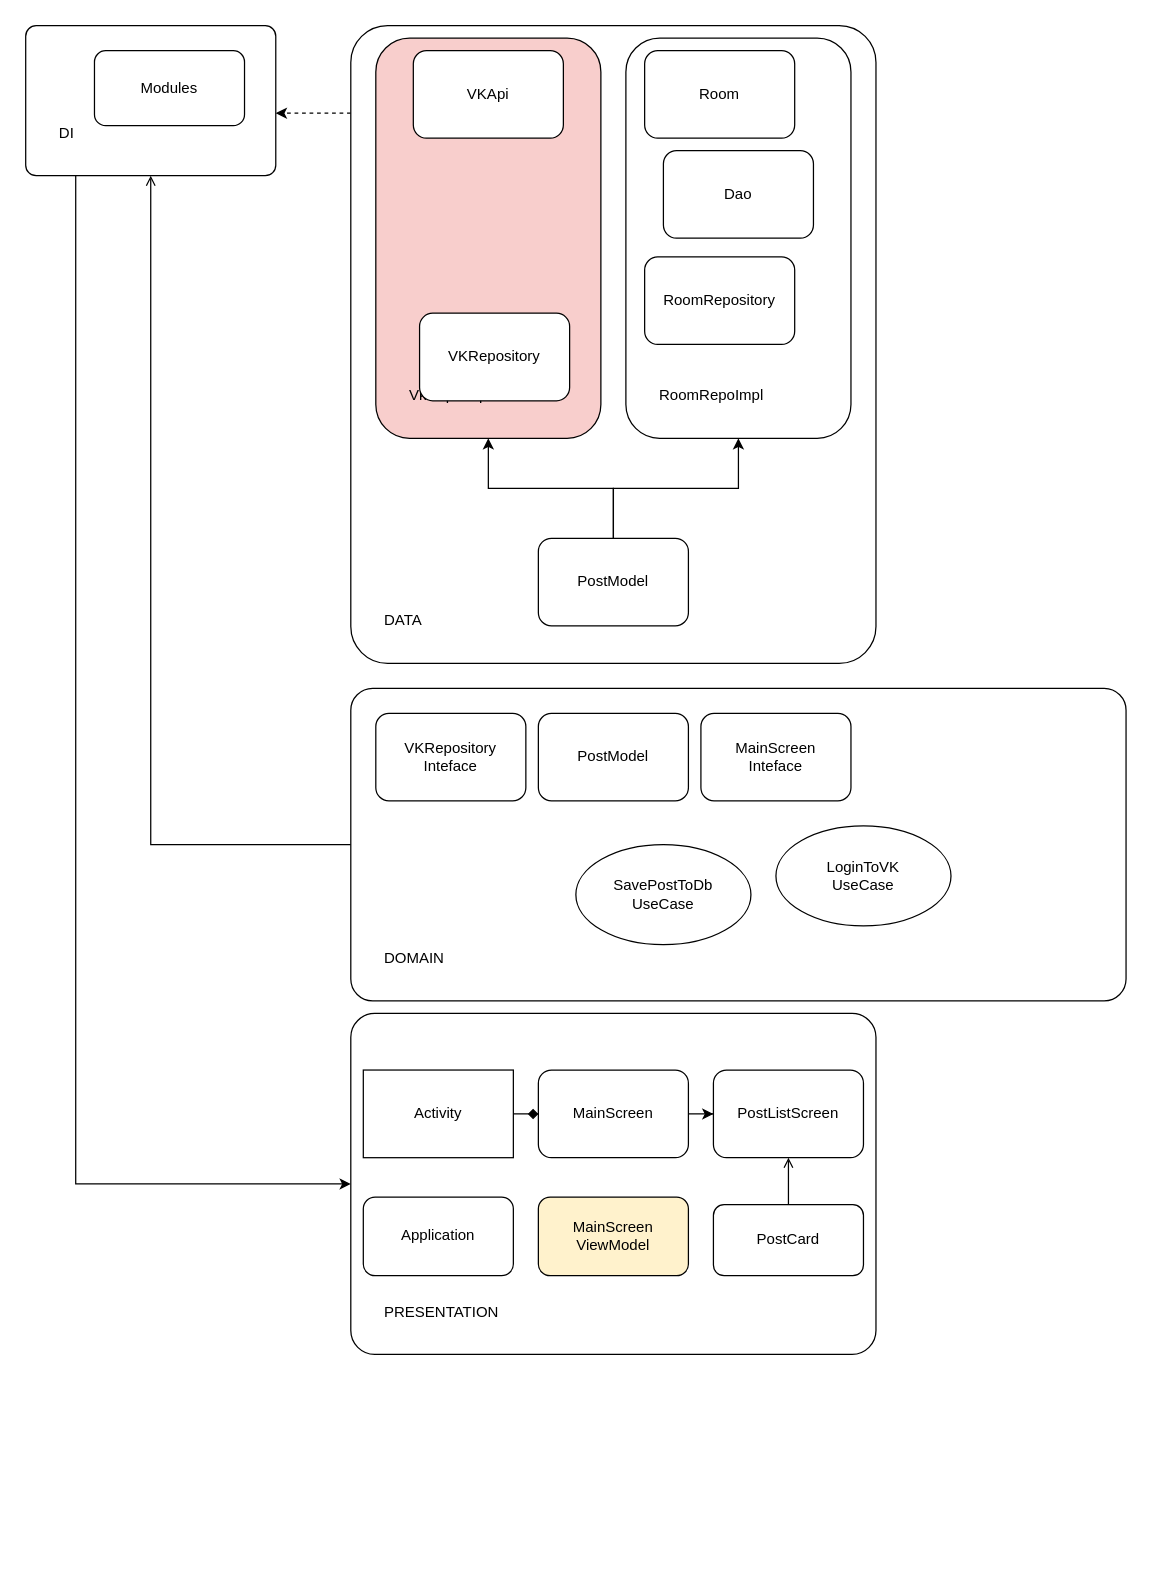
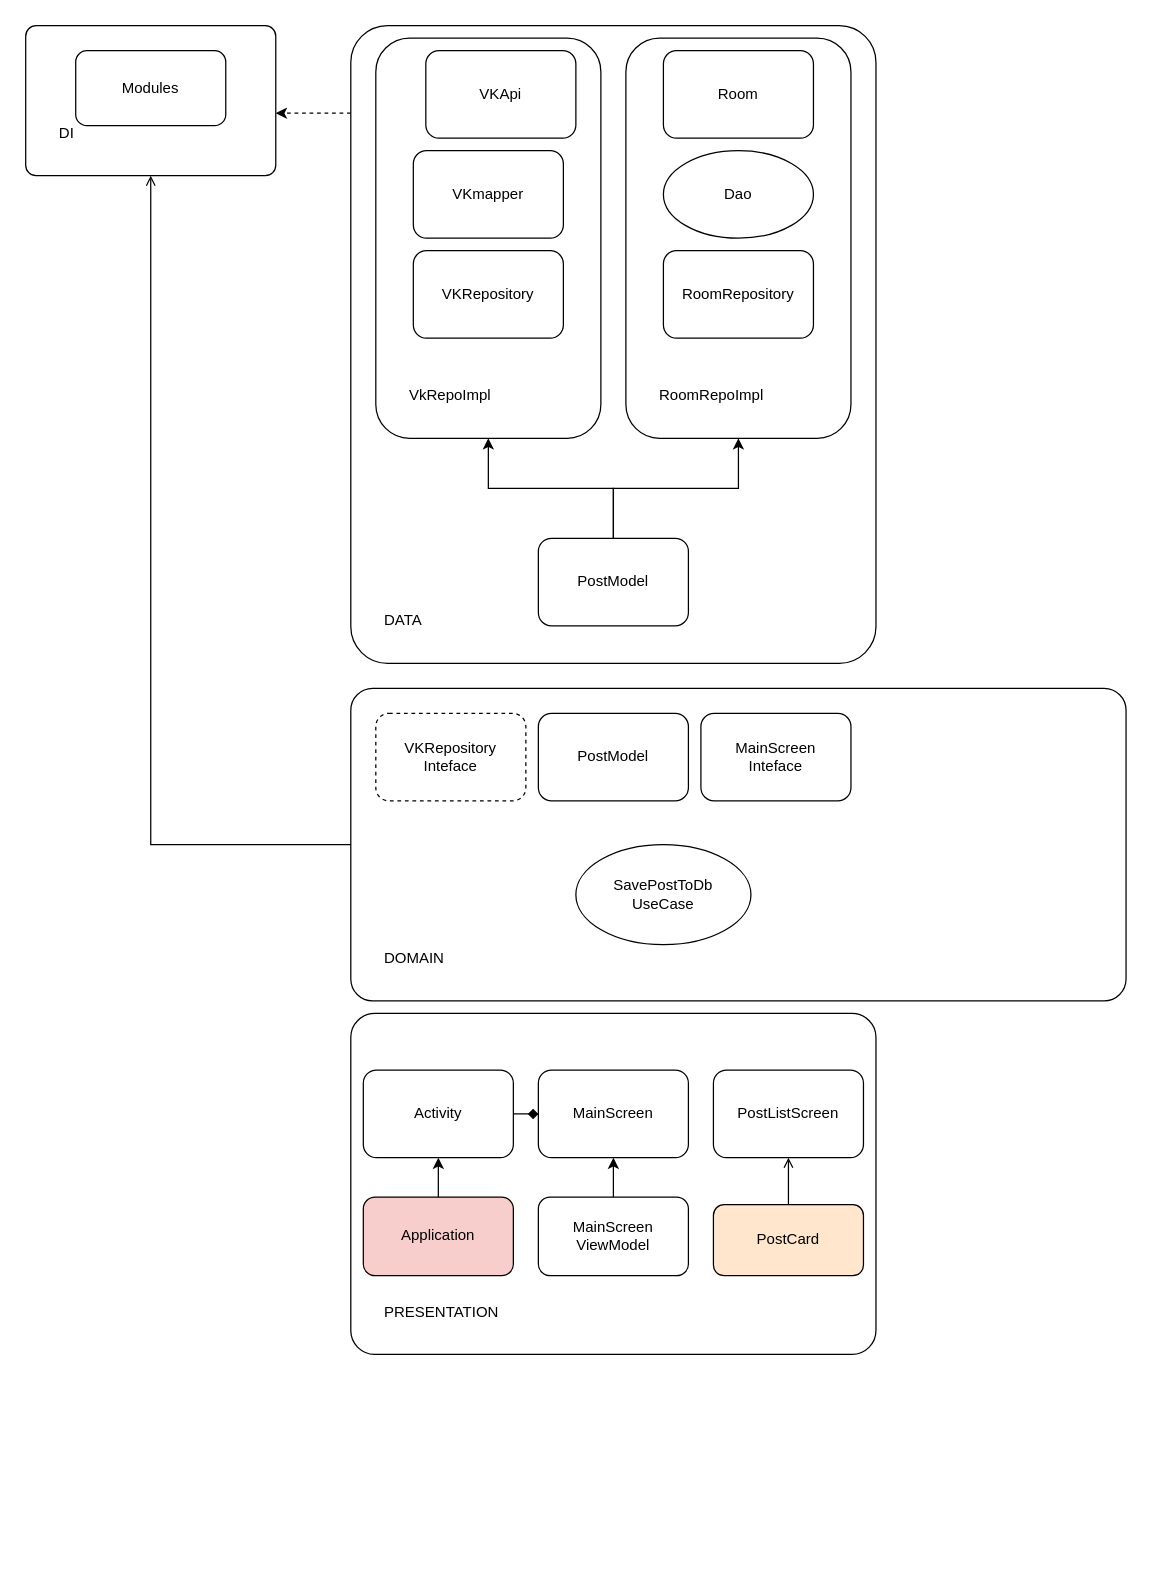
node "Modules": moved (169, 88) -> (151, 88)
node "VKApi": moved (488, 94) -> (501, 94)
node "Room": moved (719, 94) -> (738, 94)
node "VKmapper": added
node "Dao": shape rounded rectangle -> ellipse
node "RoomRepository": moved (719, 301) -> (738, 294)
node "VKRepository": moved (494, 357) -> (488, 294)
node "VkRepoImpl": fillcolor #f8cecc -> #ffffff
node "VKRepository Inteface": style solid -> dashed
edge "DI" -> "PRESENTATION": removed
node "LoginToVK UseCase": removed
node "Activity": shape rectangle -> rounded rectangle
edge "MainScreen" -> "PostListScreen": removed
edge "Application" -> "Activity": added
edge "MainScreen ViewModel" -> "MainScreen": added
node "Application": fillcolor #ffffff -> #f8cecc
node "MainScreen ViewModel": fillcolor #fff2cc -> #ffffff
node "PostCard": fillcolor #ffffff -> #ffe6cc
